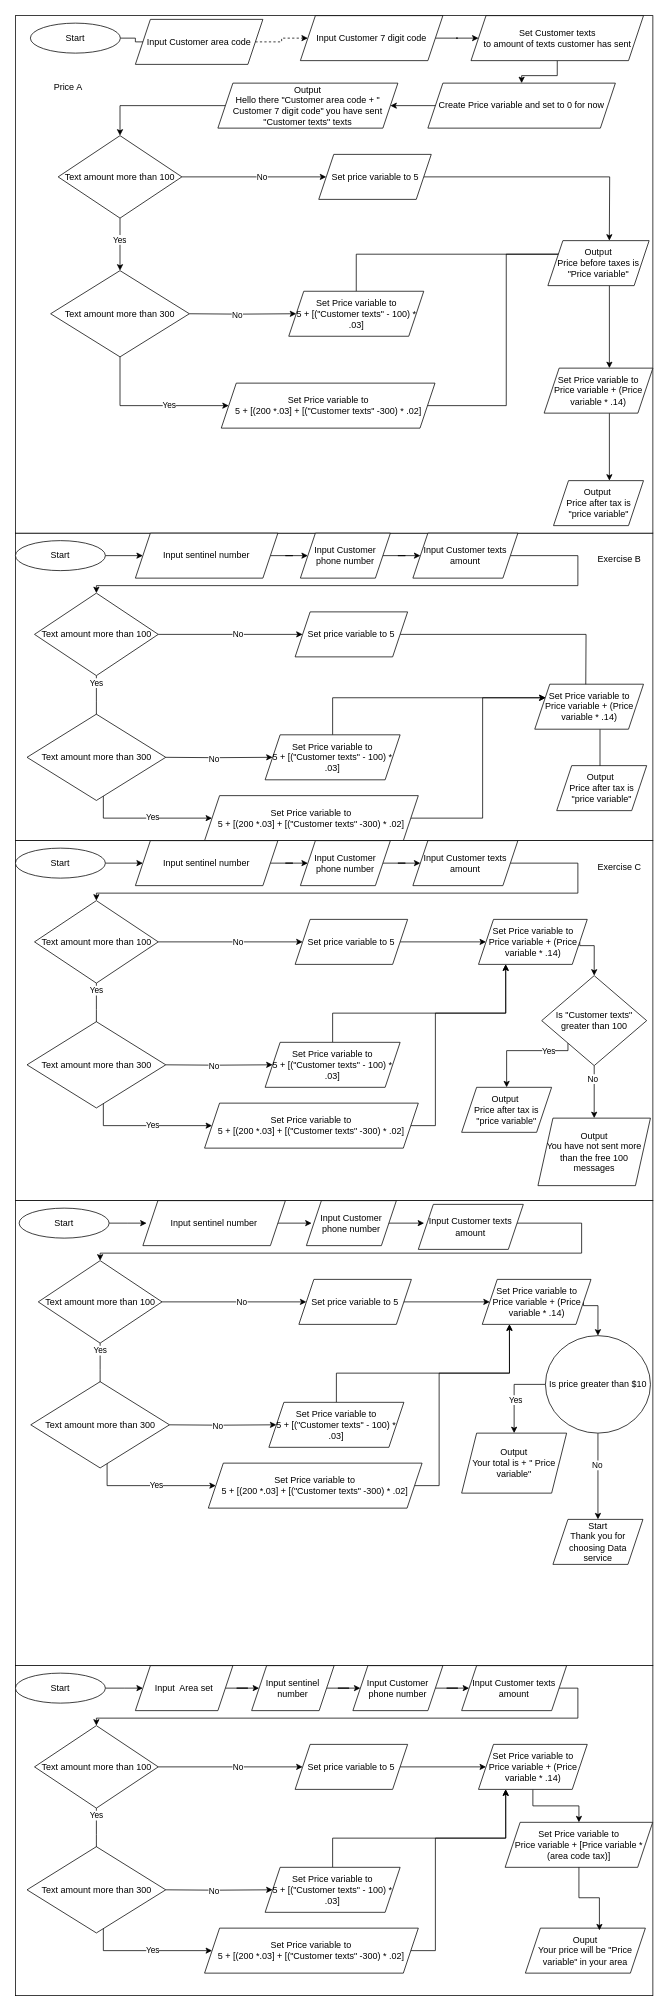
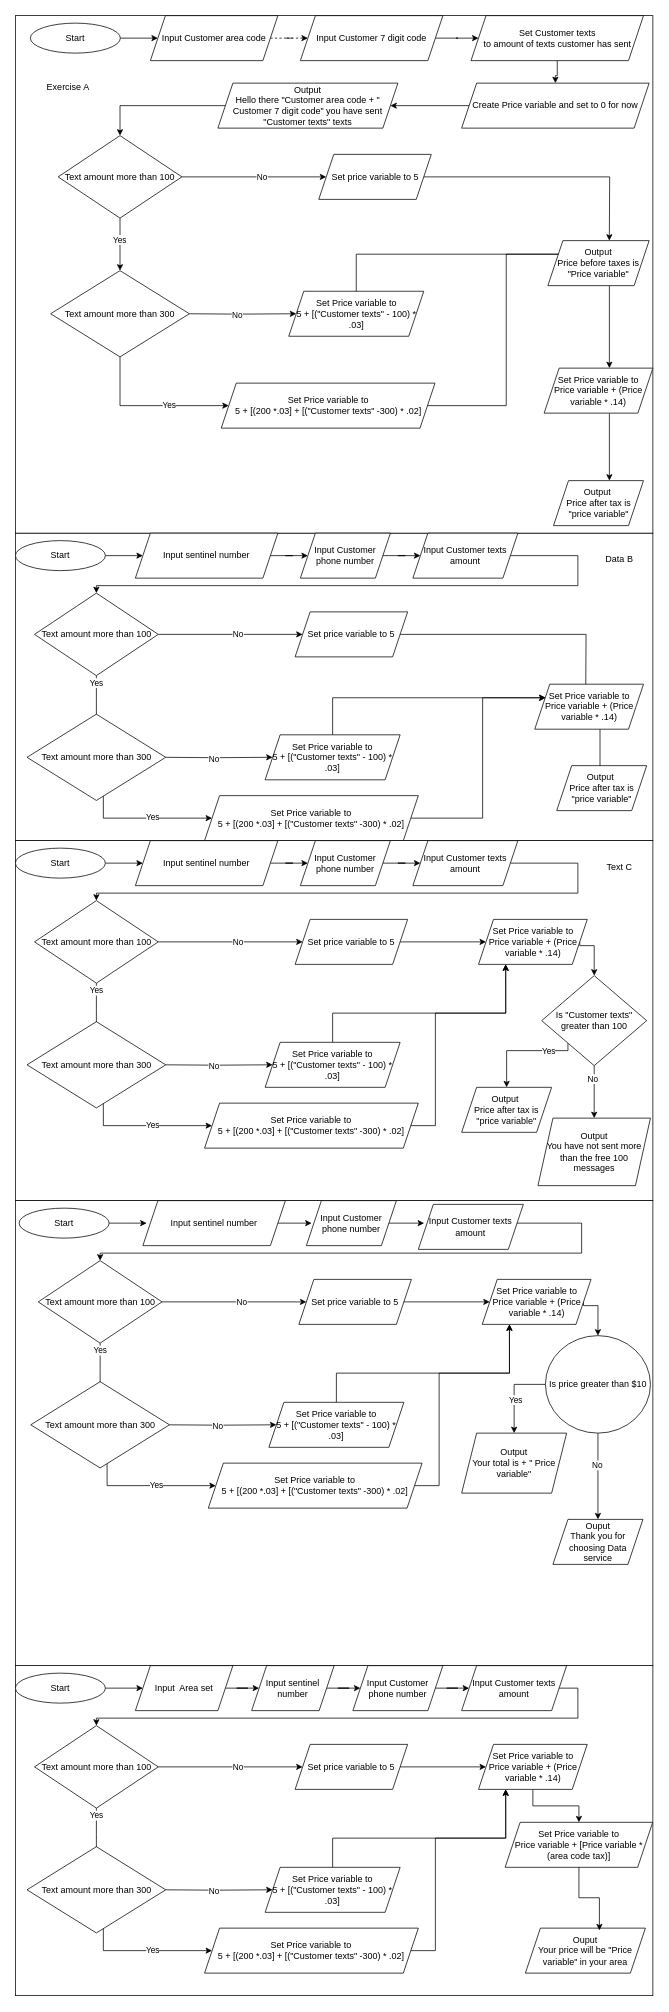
node "Input Customer area code": moved (199, 42) -> (214, 38)
node "Price A": label "Price A" -> "Exercise A"
node "Create Price variable and set to 0 for now": moved (522, 105) -> (555, 105)
node "Exercise B": label "Exercise B" -> "Data B"
node "Exercise C": label "Exercise C" -> "Text C"
node "Start Thank you for choosing Data service": label "Start Thank you for choosing Data service" -> "Ouput Thank you for choosing Data service"
